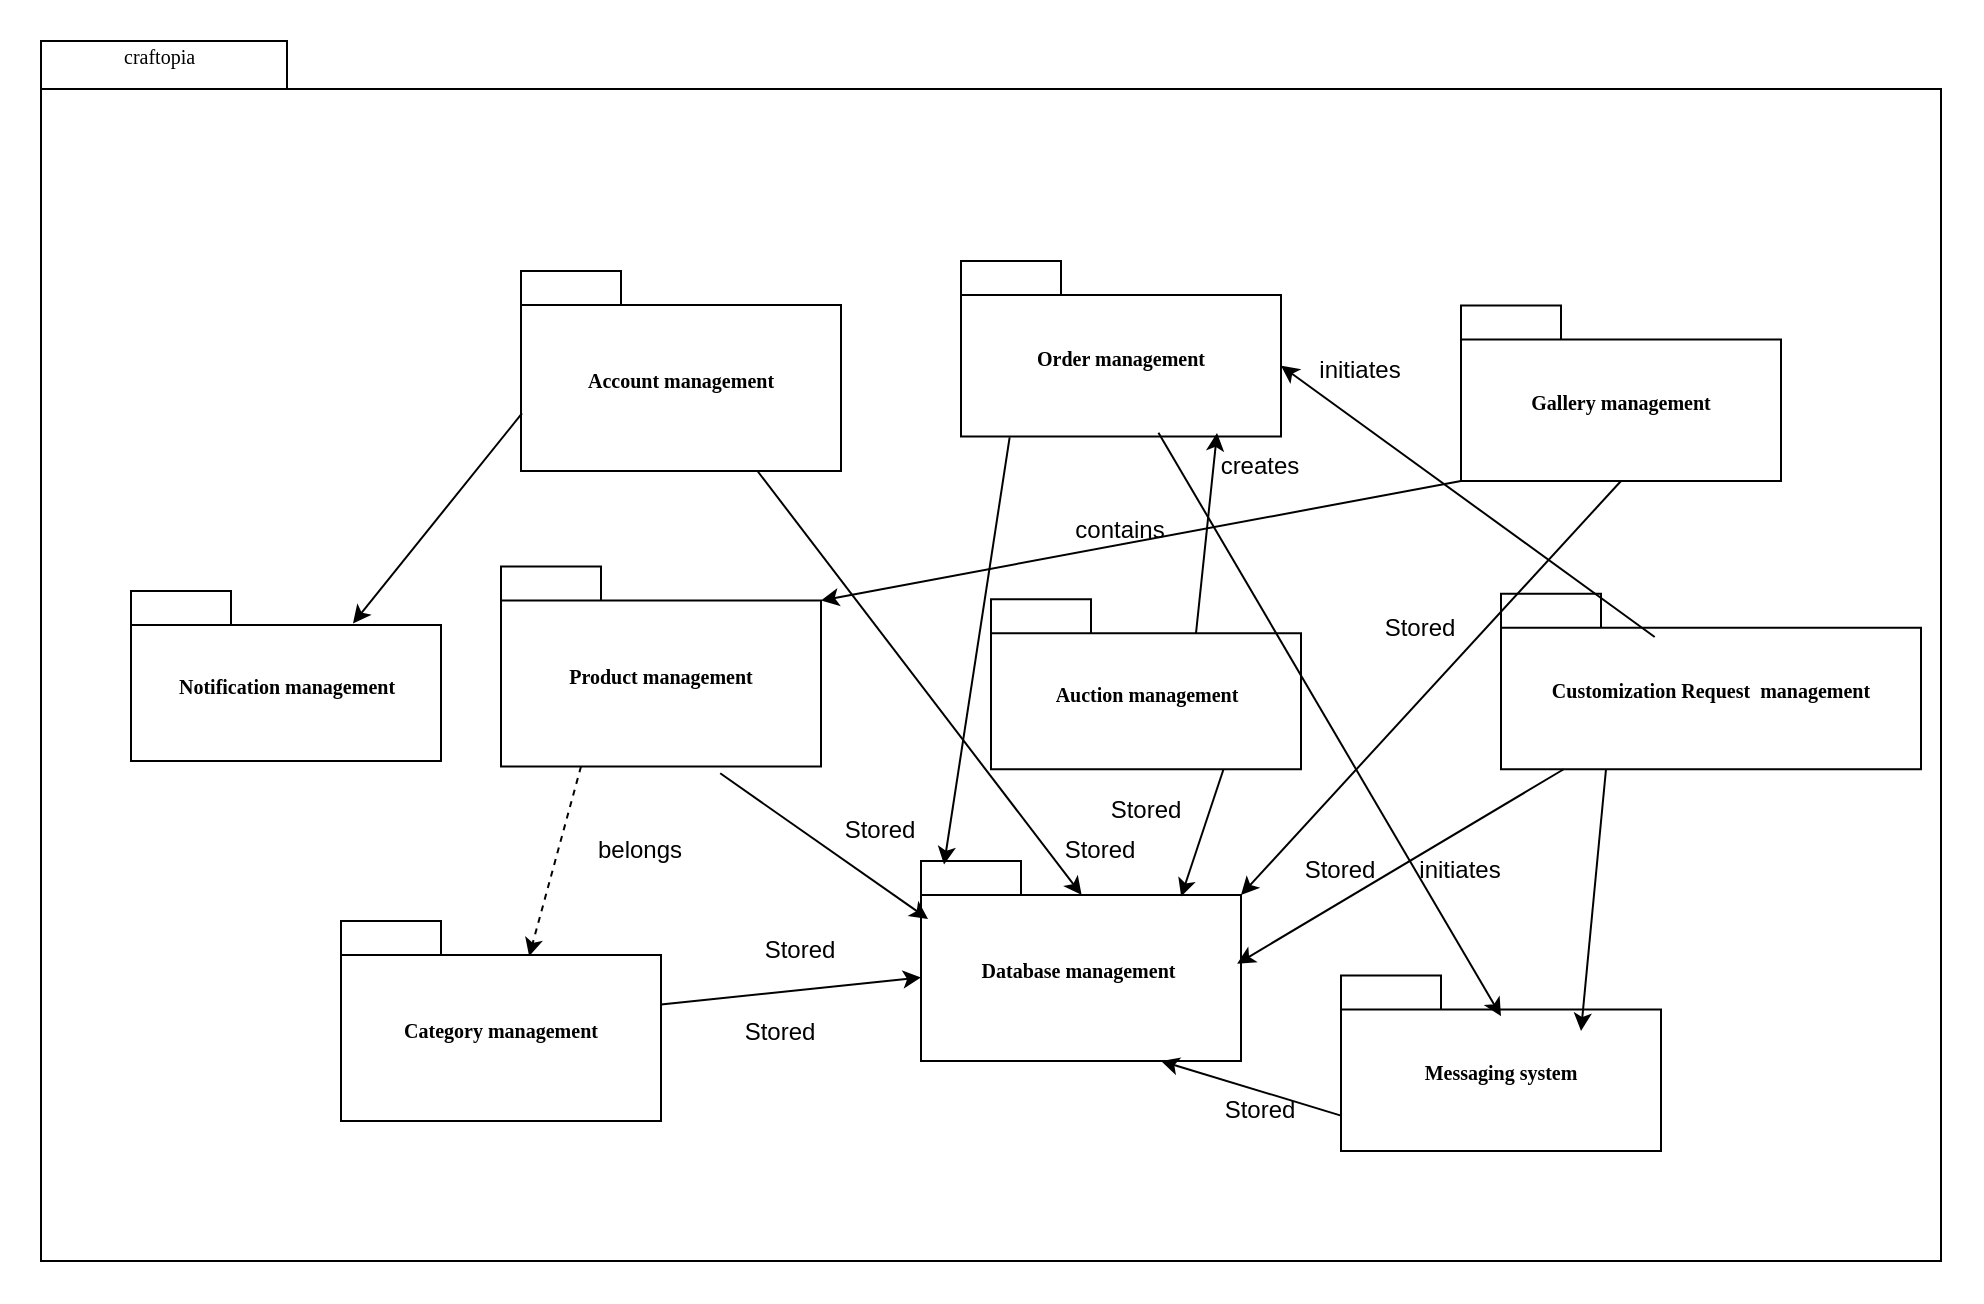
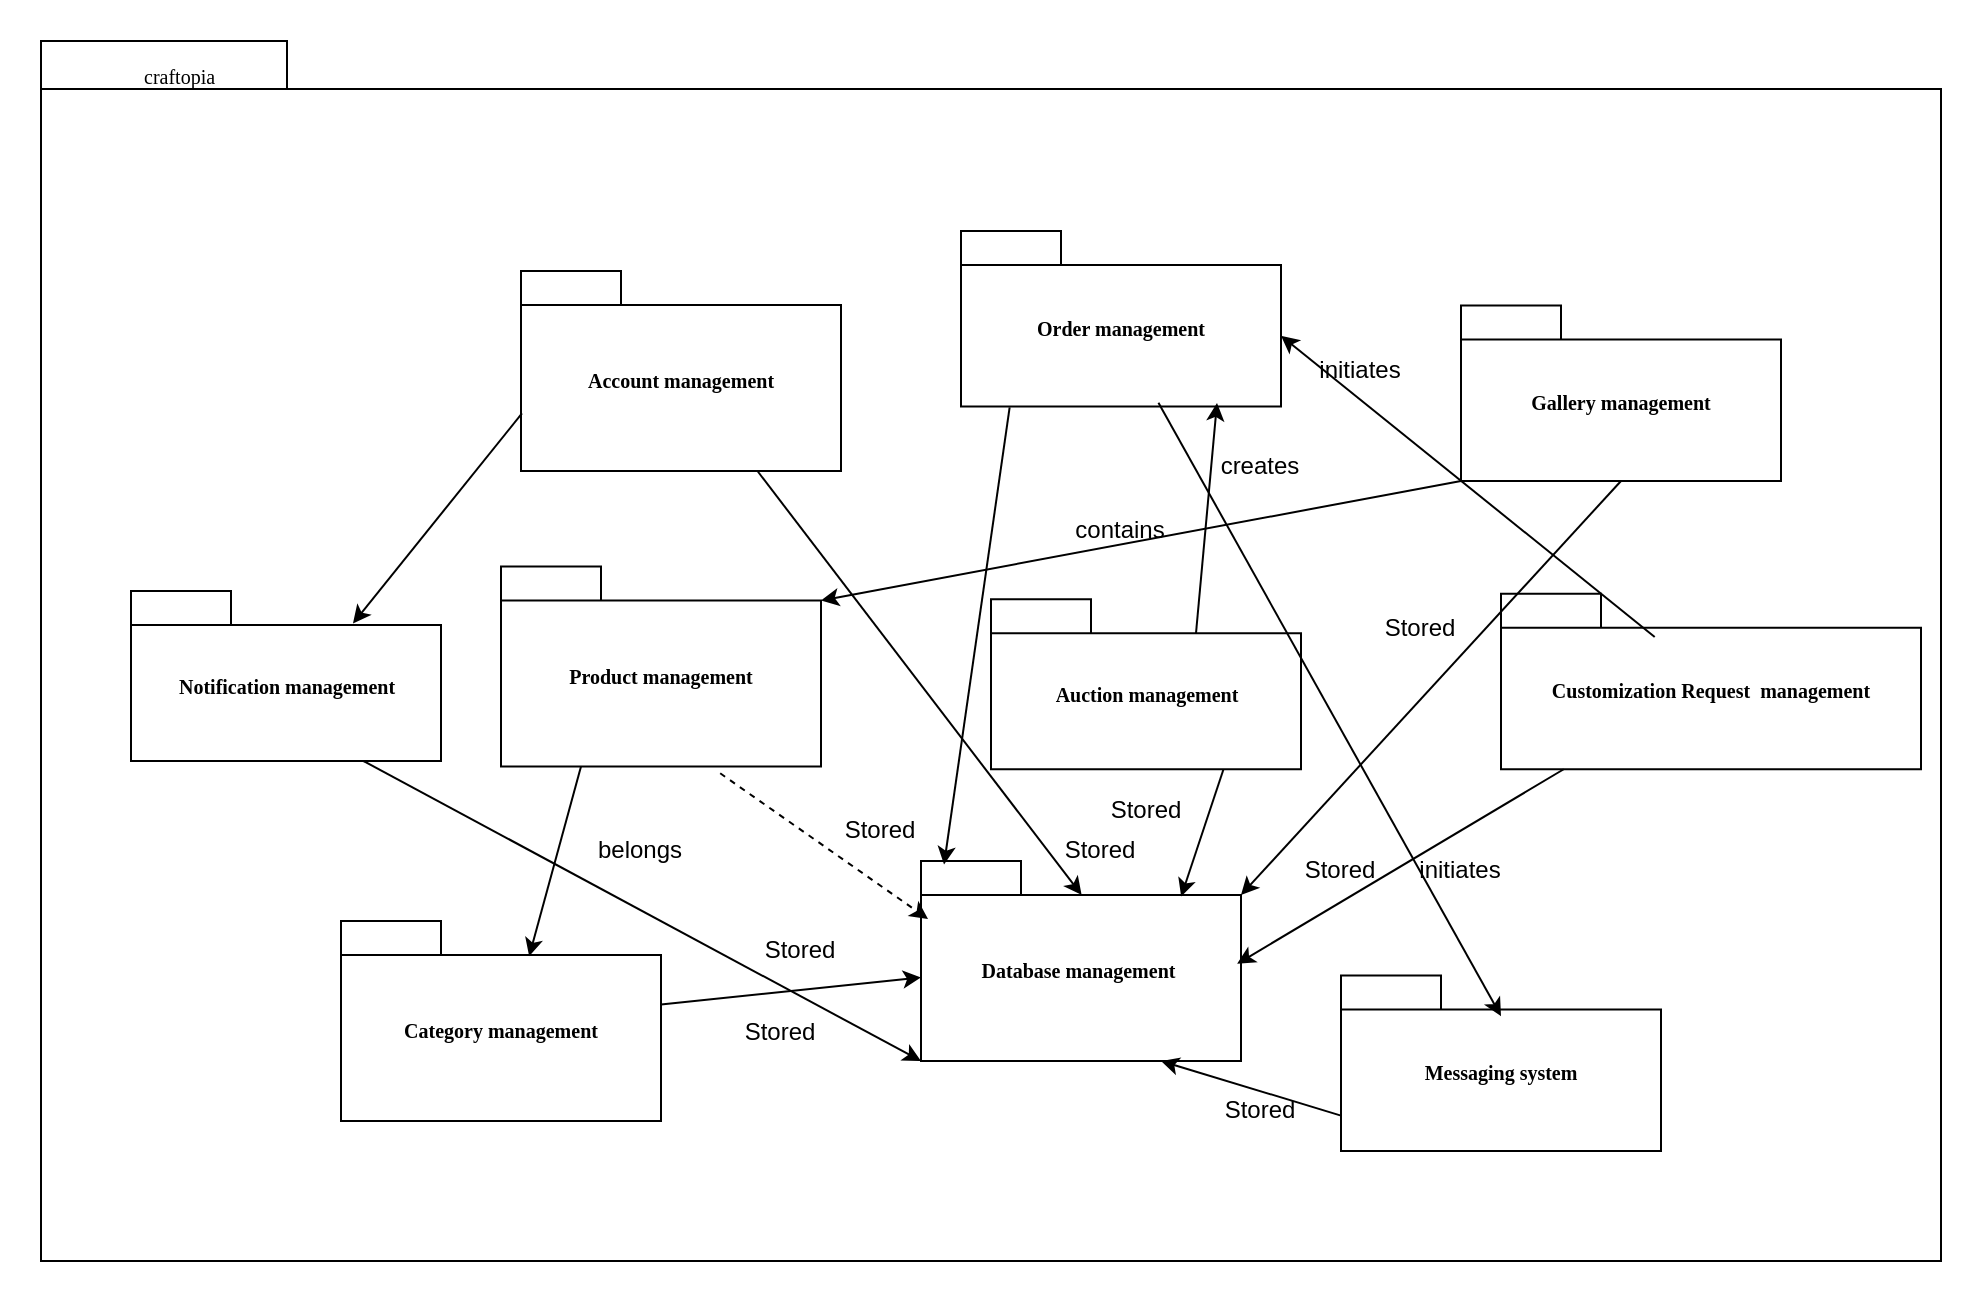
node "craftopia": moved (201, 71) -> (221, 91)
node "Order management": moved (1121, 349) -> (1121, 319)
edge "Product management" -> "Database management": style solid -> dashed
edge "Product management" -> "Category management": style dashed -> solid
edge "Customization Request management" -> "Messaging system": removed
edge "Notification management" -> "Database management": added
